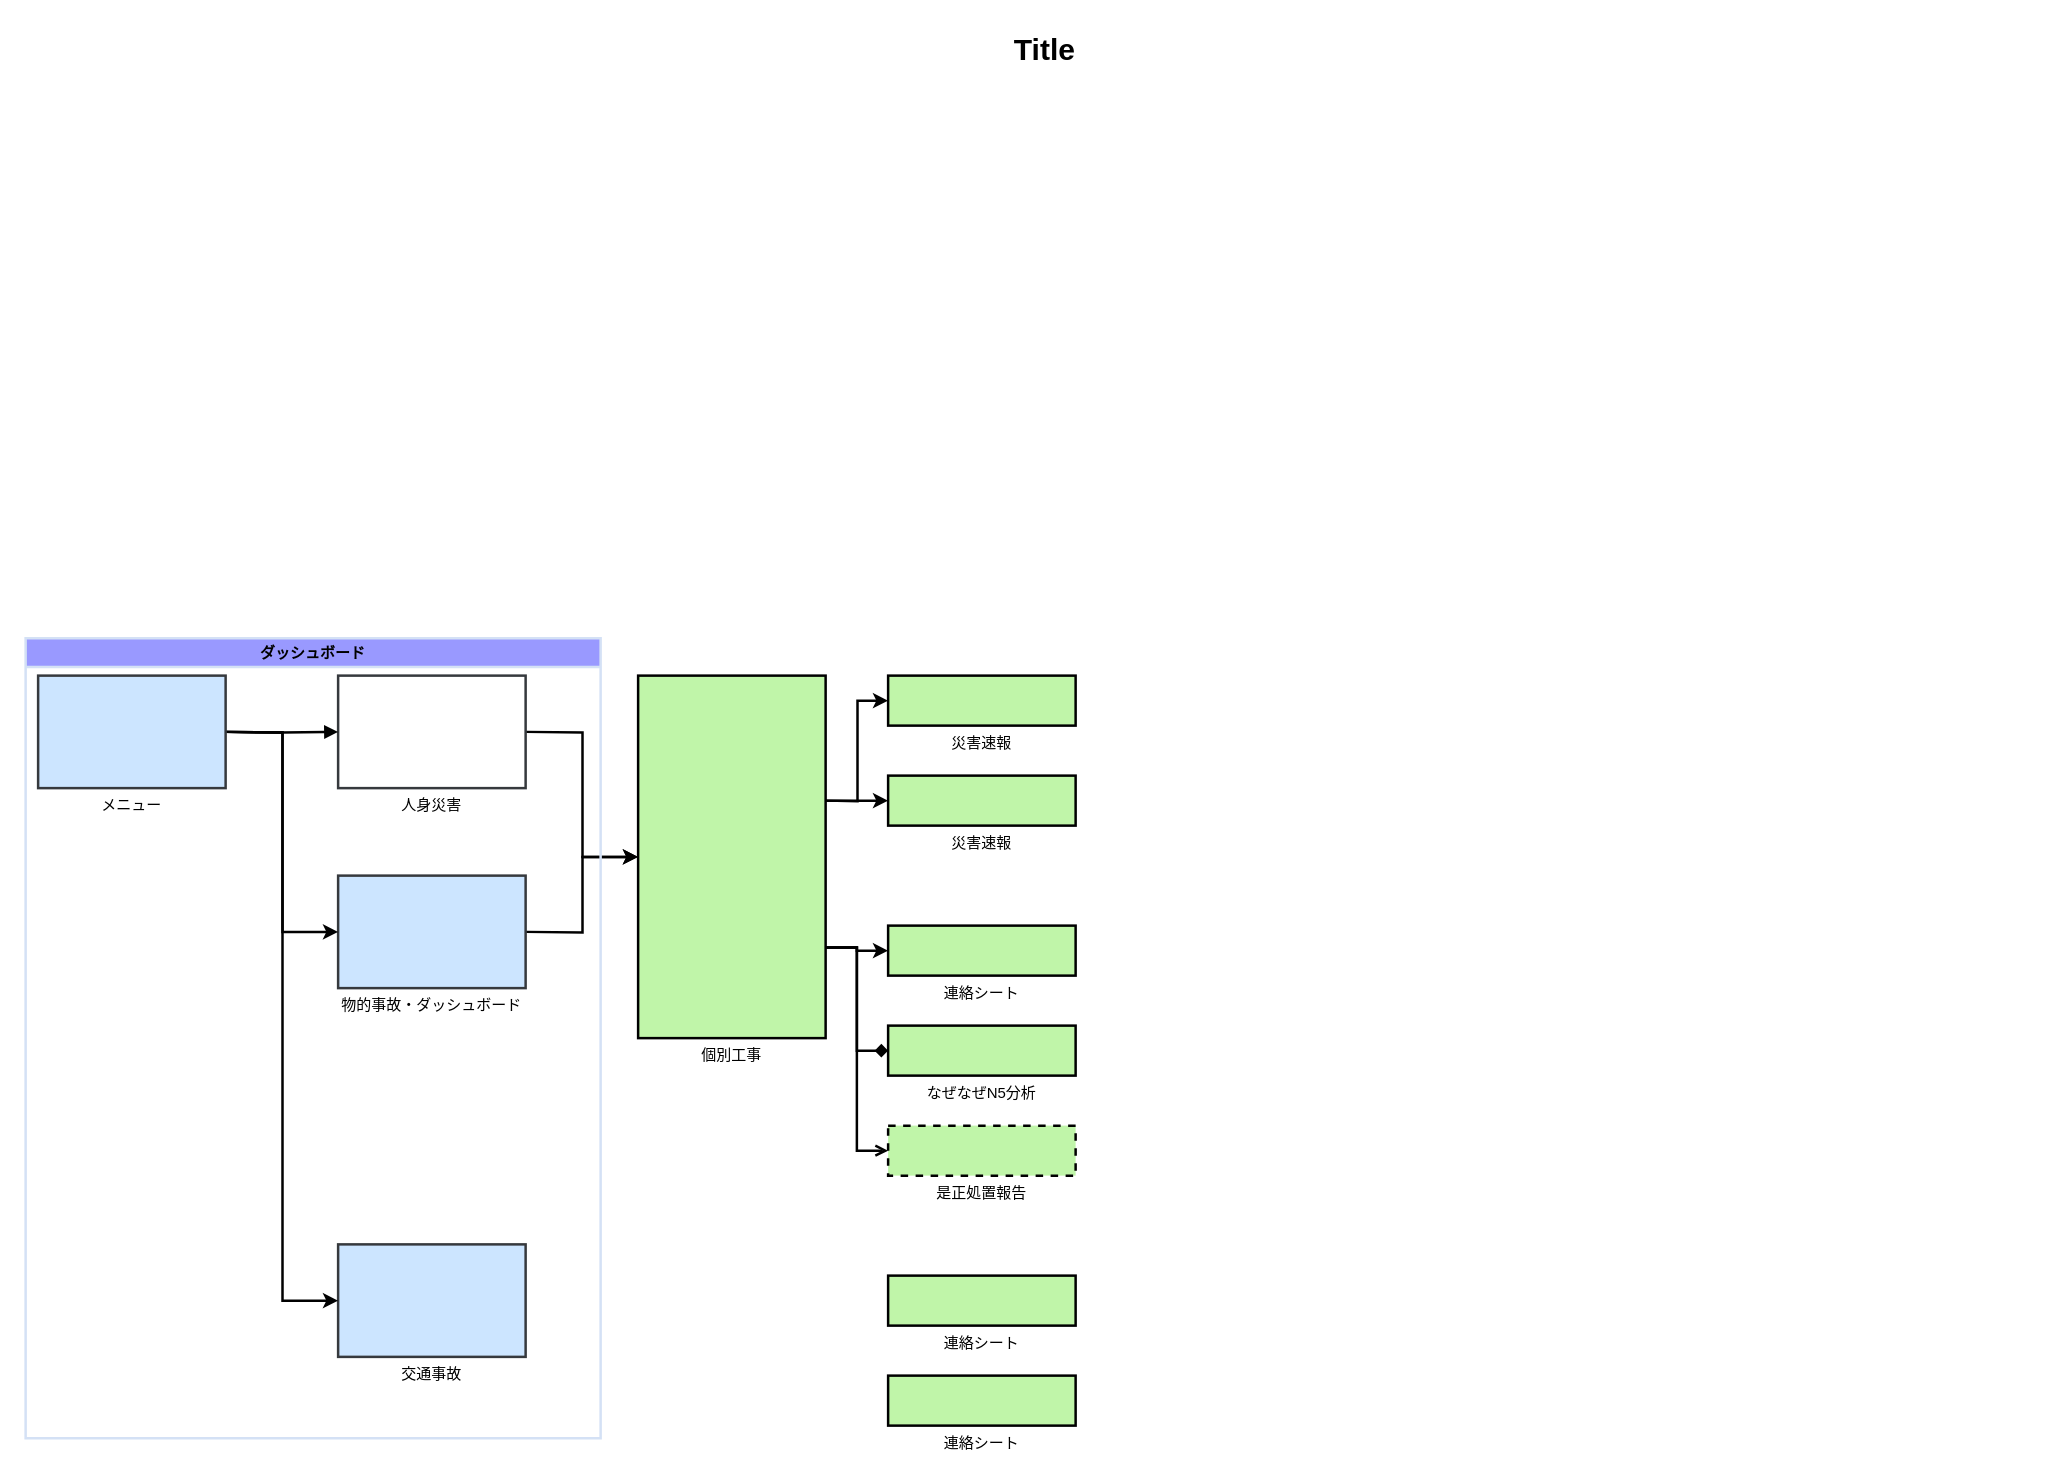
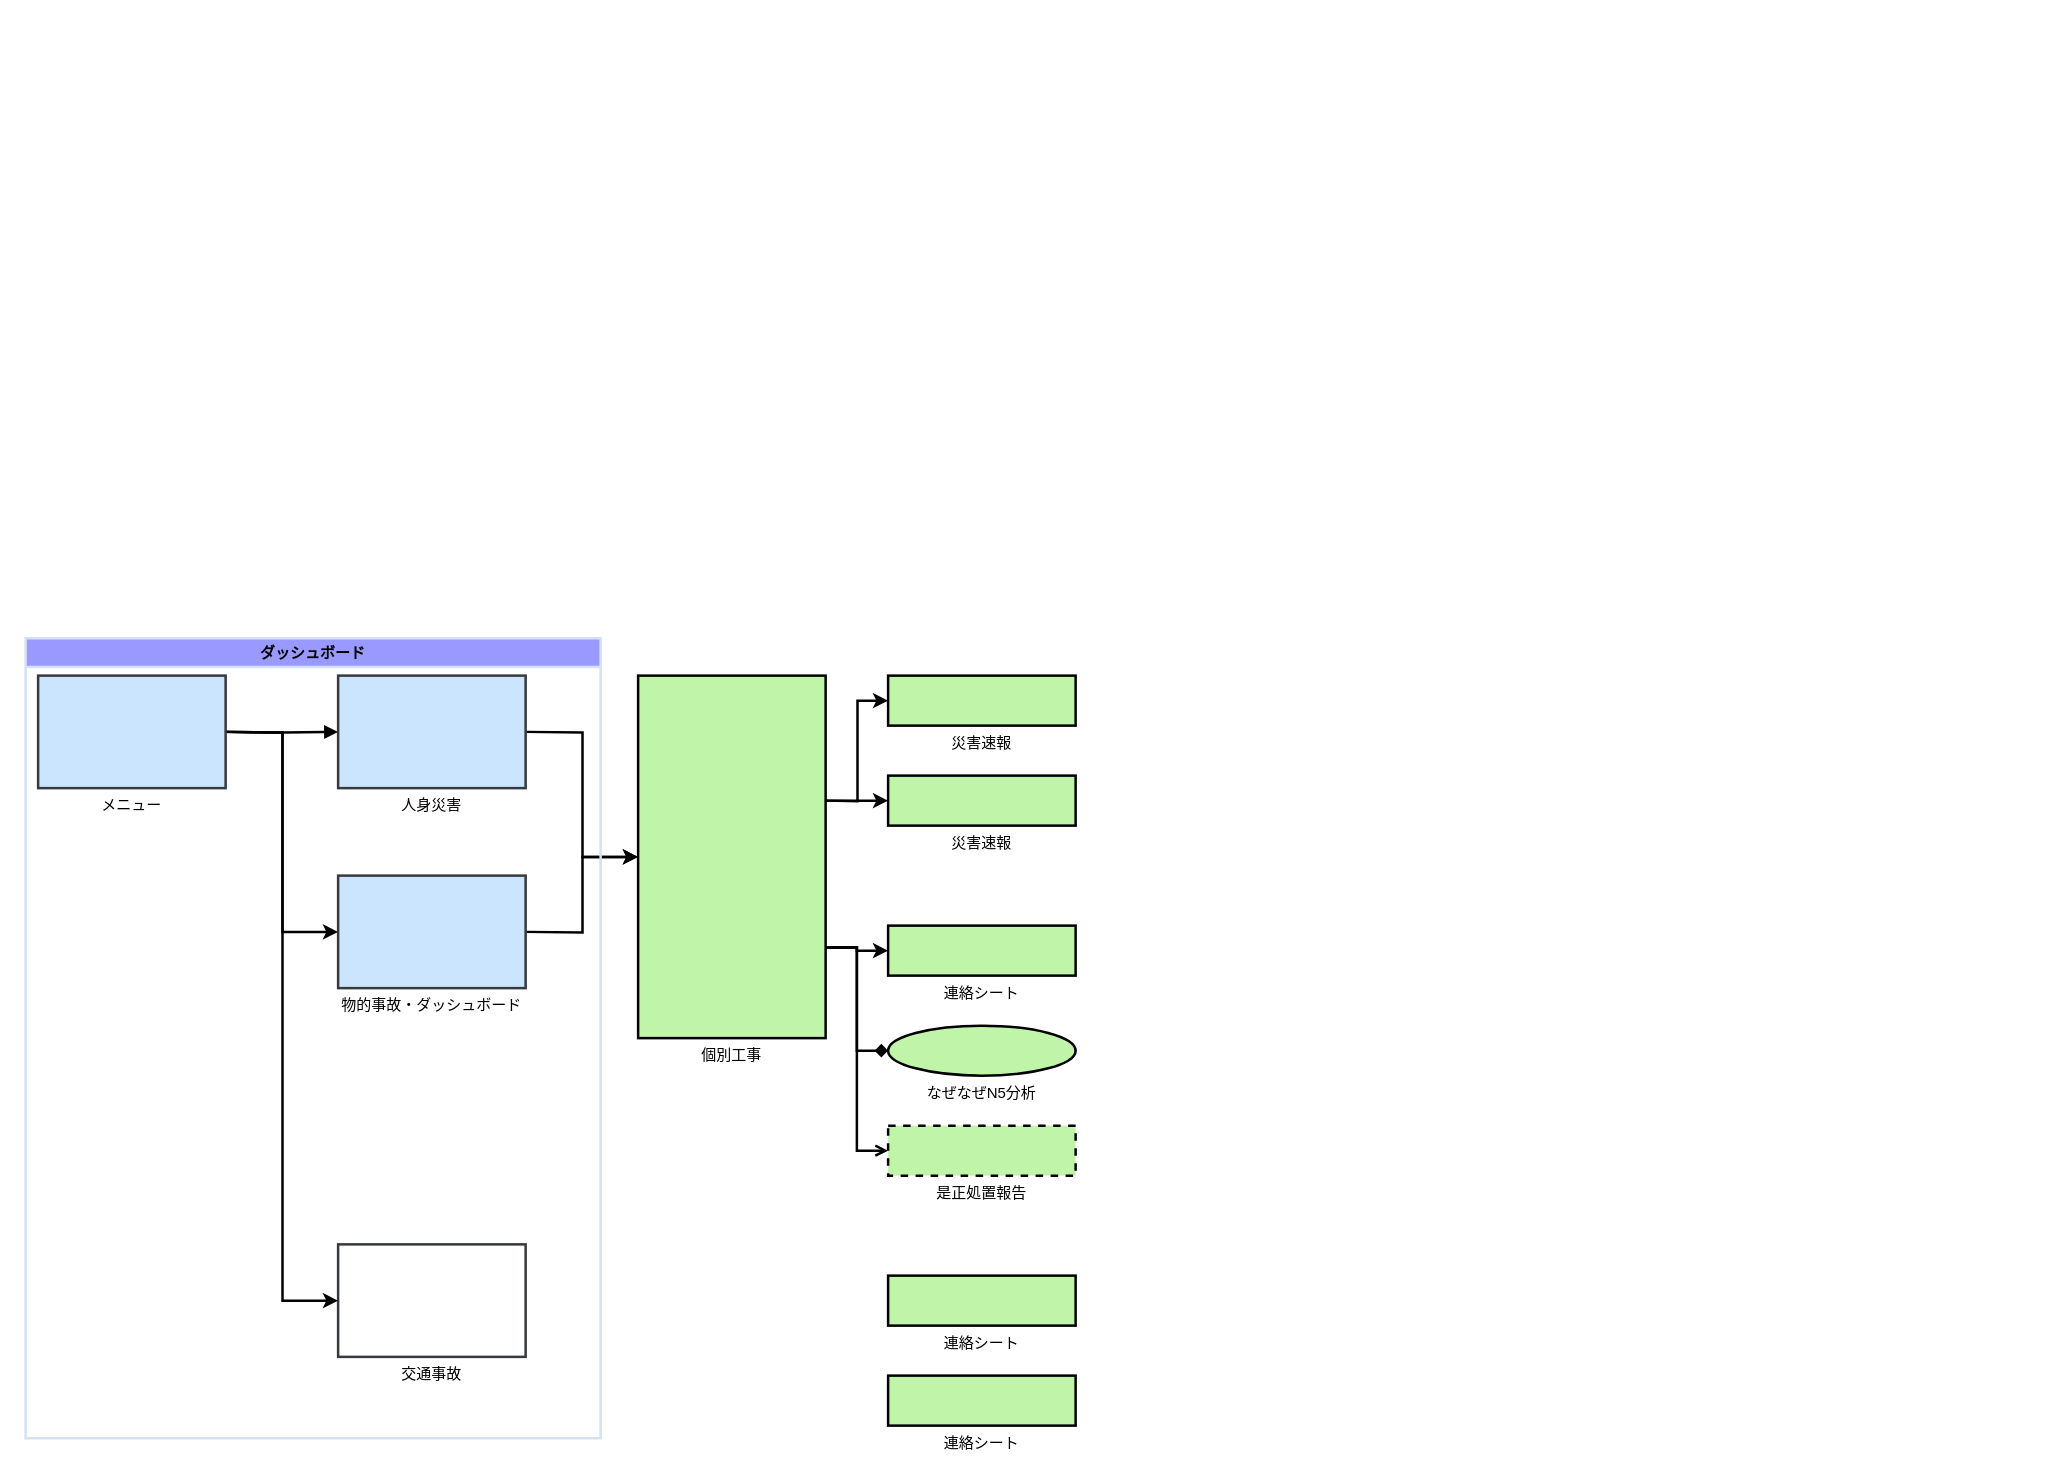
node "Title": removed
node "人身災害": fillcolor #ffffff -> #cce5ff
node "なぜなぜN5分析": shape rectangle -> ellipse
node "交通事故": fillcolor #cce5ff -> #ffffff
